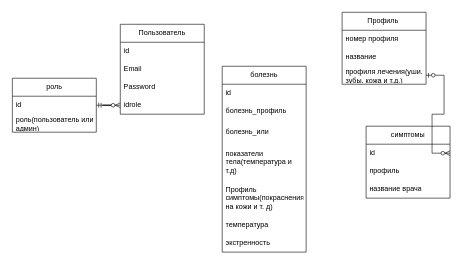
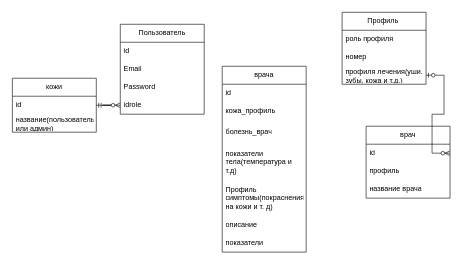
node "номер профиля": label "номер профиля" -> "роль профиля"
node "название": label "название" -> "номер"
node "болезнь": label "болезнь" -> "врача"
node "роль": label "роль" -> "кожи"
node "болезнь_профиль": label "болезнь_профиль" -> "кожа_профиль"
node "роль(пользователь или админ)": label "роль(пользователь или админ)" -> "название(пользователь или админ)"
node "болезнь_или": label "болезнь_или" -> "болезнь_врач"
node "симптомы": label "симптомы" -> "врач"
node "температура": label "температура" -> "описание"
node "экстренность": label "экстренность" -> "показатели"
